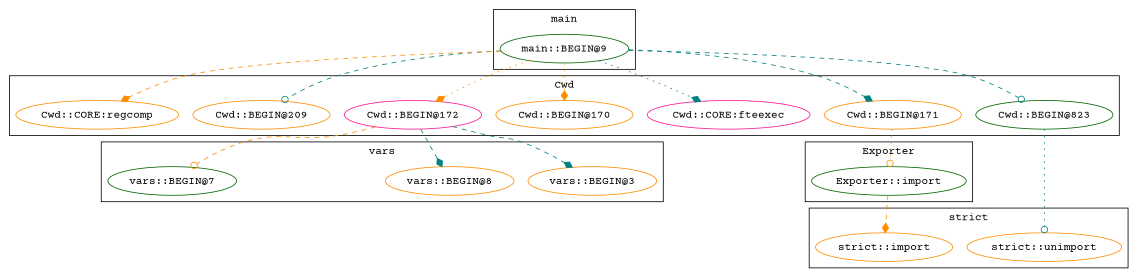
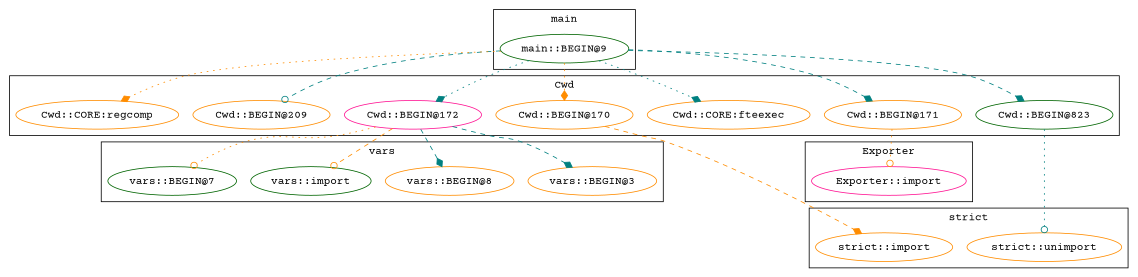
edge "main::BEGIN@9" -> "Cwd::BEGIN@823": arrowhead odot -> diamond
edge "main::BEGIN@9" -> "Cwd::CORE:regcomp": style dashed -> dotted
edge "main::BEGIN@9" -> "Cwd::BEGIN@172": color darkorange -> teal
node "Cwd::CORE:fteexec": color deeppink -> darkorange
edge "Cwd::BEGIN@172" -> "vars::BEGIN@7": style dashed -> dotted
node "vars::import": added
node "Exporter::import": color darkgreen -> deeppink
edge "Exporter::import" -> "strict::import": now "Cwd::BEGIN@170" -> "strict::import"
